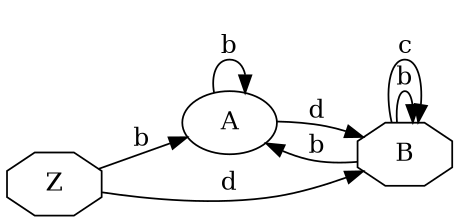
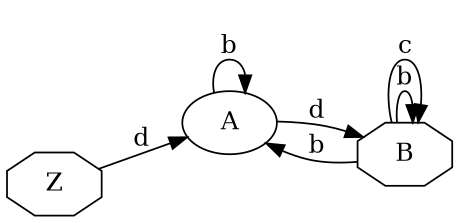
edge "Z" -> "A": label "b" -> "d"
edge "Z" -> "B": removed, label "d"
